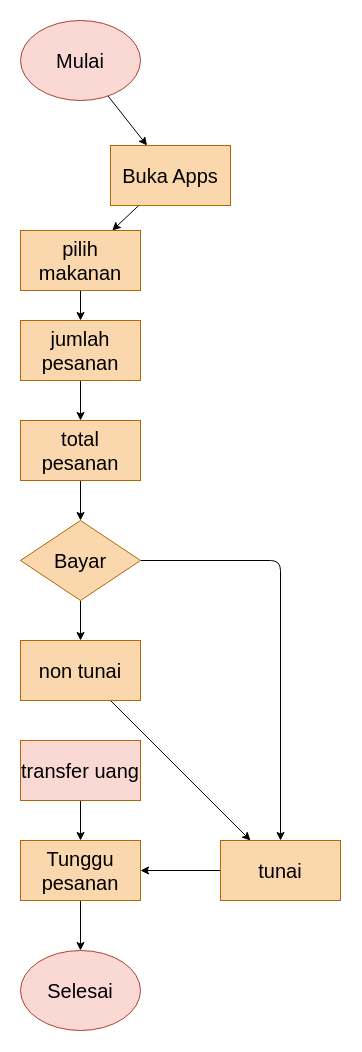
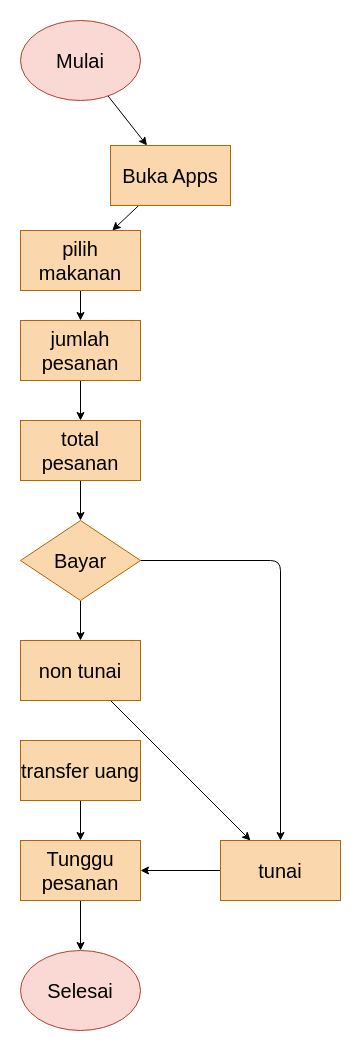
node "transfer uang": fillcolor #fad9d5 -> #fad7ac
